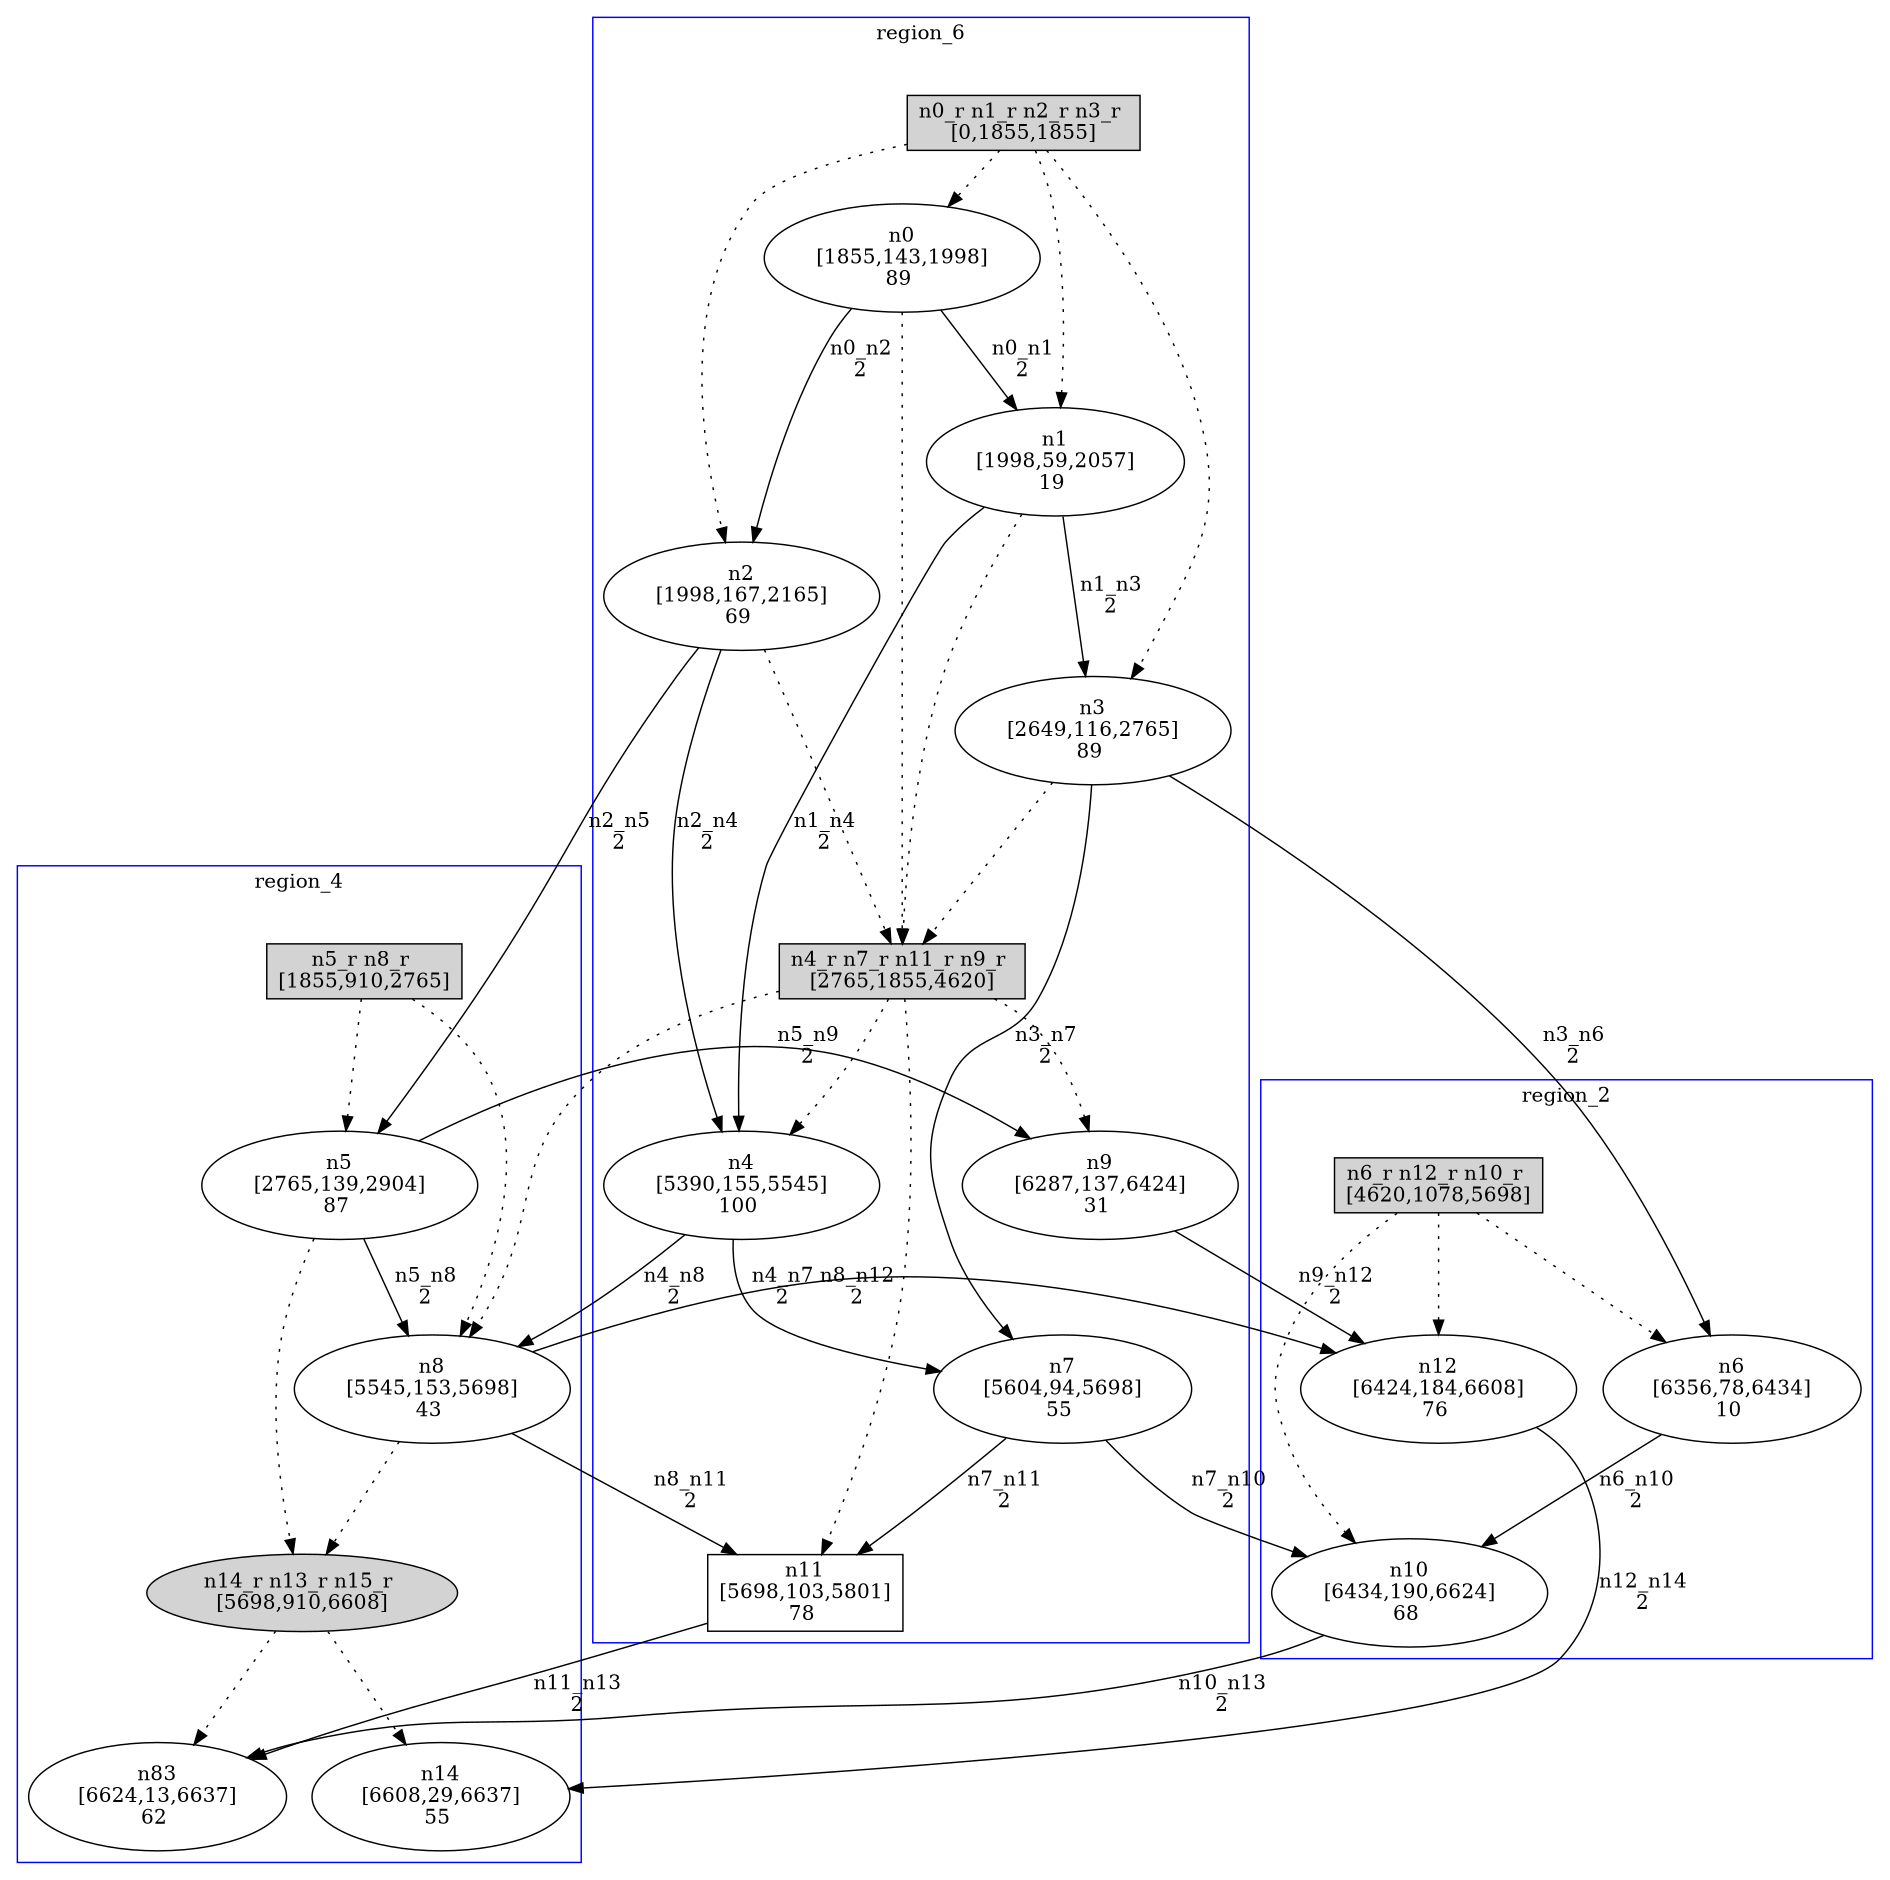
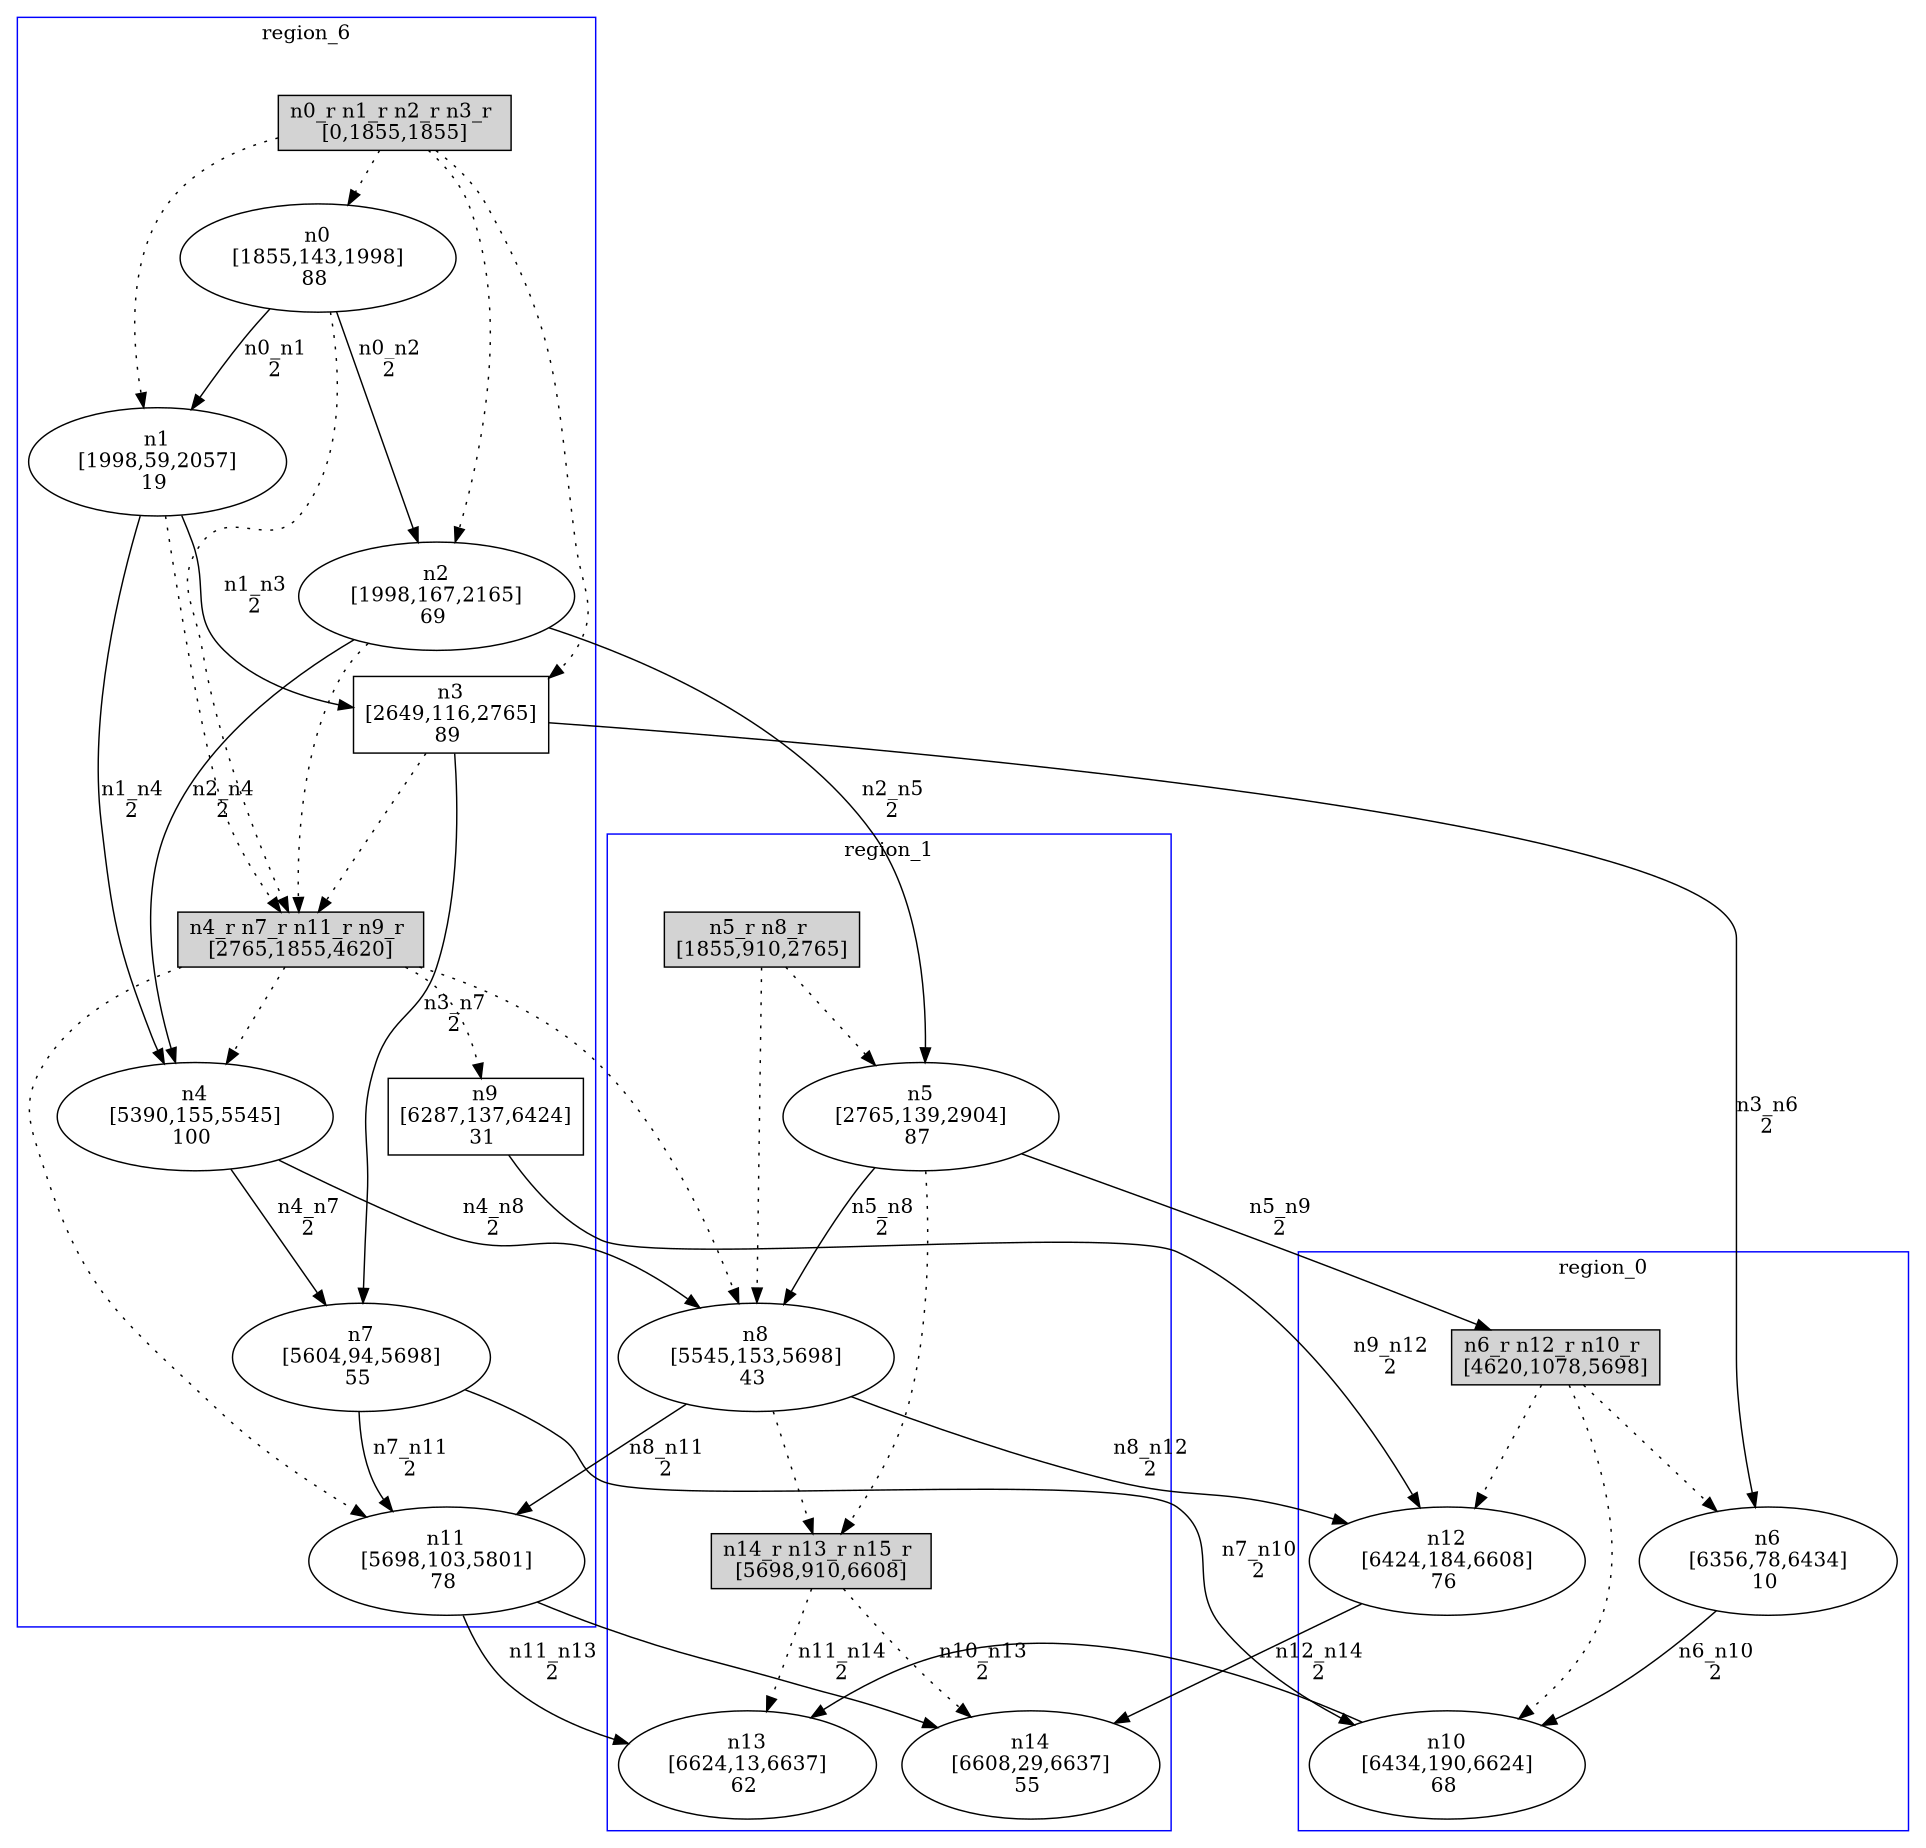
node "n0 [1855,143,1998] 89": label "n0 [1855,143,1998] 89" -> "n0 [1855,143,1998] 88"
node "n3 [2649,116,2765] 89": shape ellipse -> box
cluster "region_4": label "region_4" -> "region_1"
edge "n5 [2765,139,2904] 87" -> "n9 [6287,137,6424] 31": now "n5 [2765,139,2904] 87" -> "n6_r n12_r n10_r [4620,1078,5698]"
cluster "region_2": label "region_2" -> "region_0"
node "n9 [6287,137,6424] 31": shape ellipse -> box
node "n14_r n13_r n15_r [5698,910,6608]": shape ellipse -> box
node "n11 [5698,103,5801] 78": shape box -> ellipse
edge "n11 [5698,103,5801] 78" -> "n14 [6608,29,6637] 55": added, label "n11_n14 2"
node "n83 [6624,13,6637] 62": label "n83 [6624,13,6637] 62" -> "n13 [6624,13,6637] 62"
